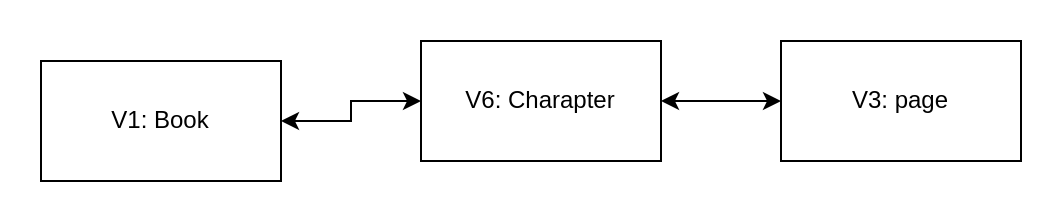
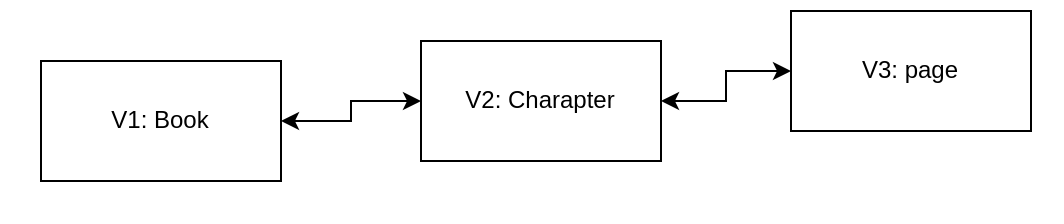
node "V6: Charapter": label "V6: Charapter" -> "V2: Charapter"
node "V3: page": moved (901, 101) -> (911, 71)
